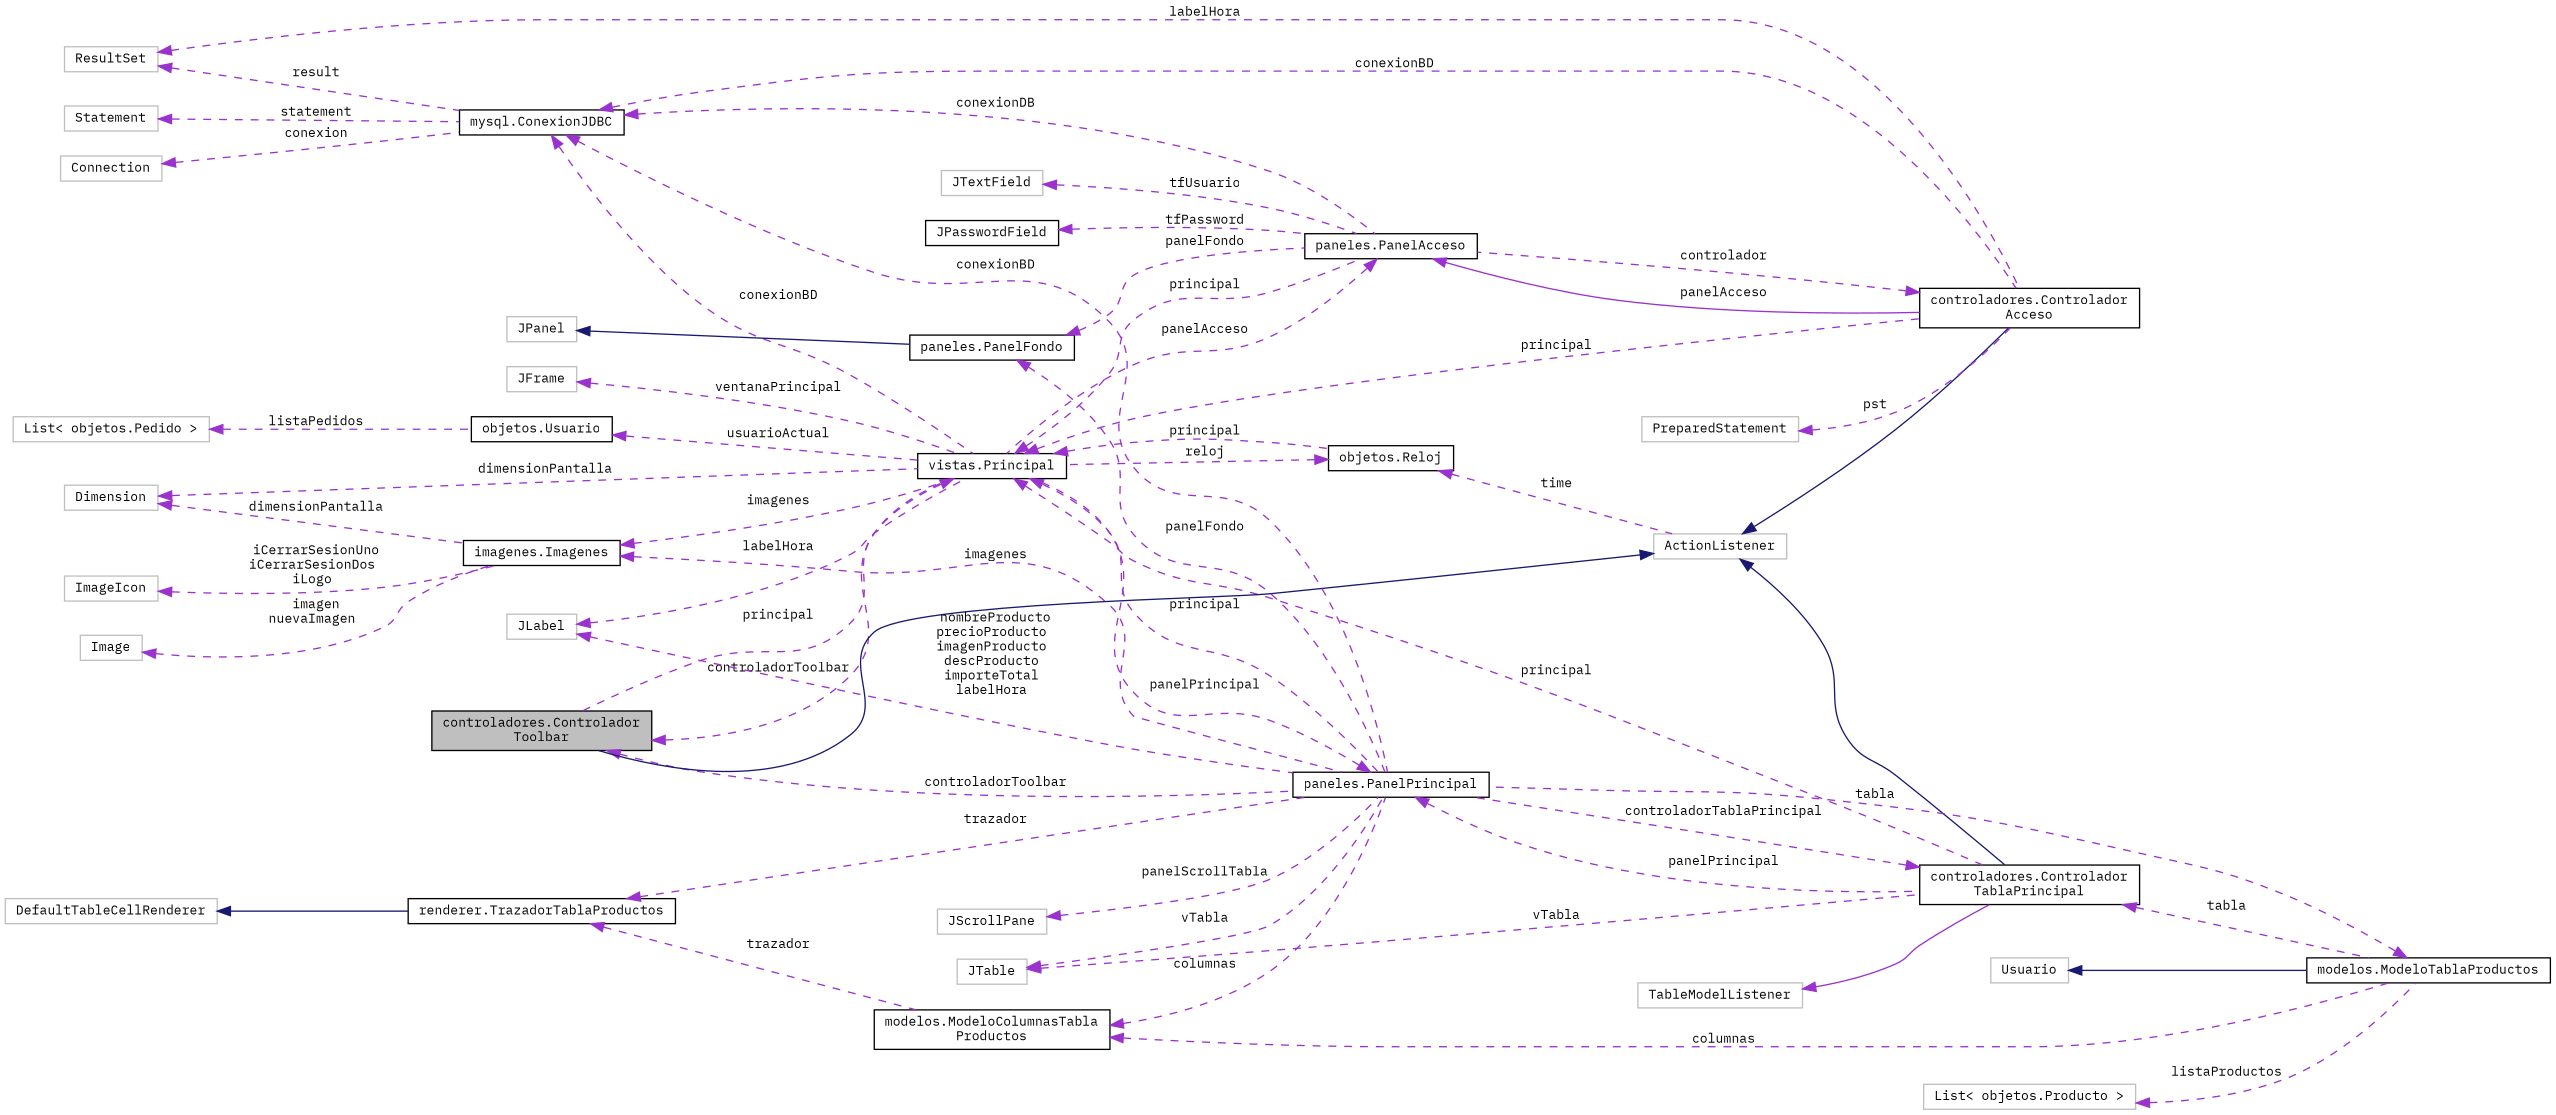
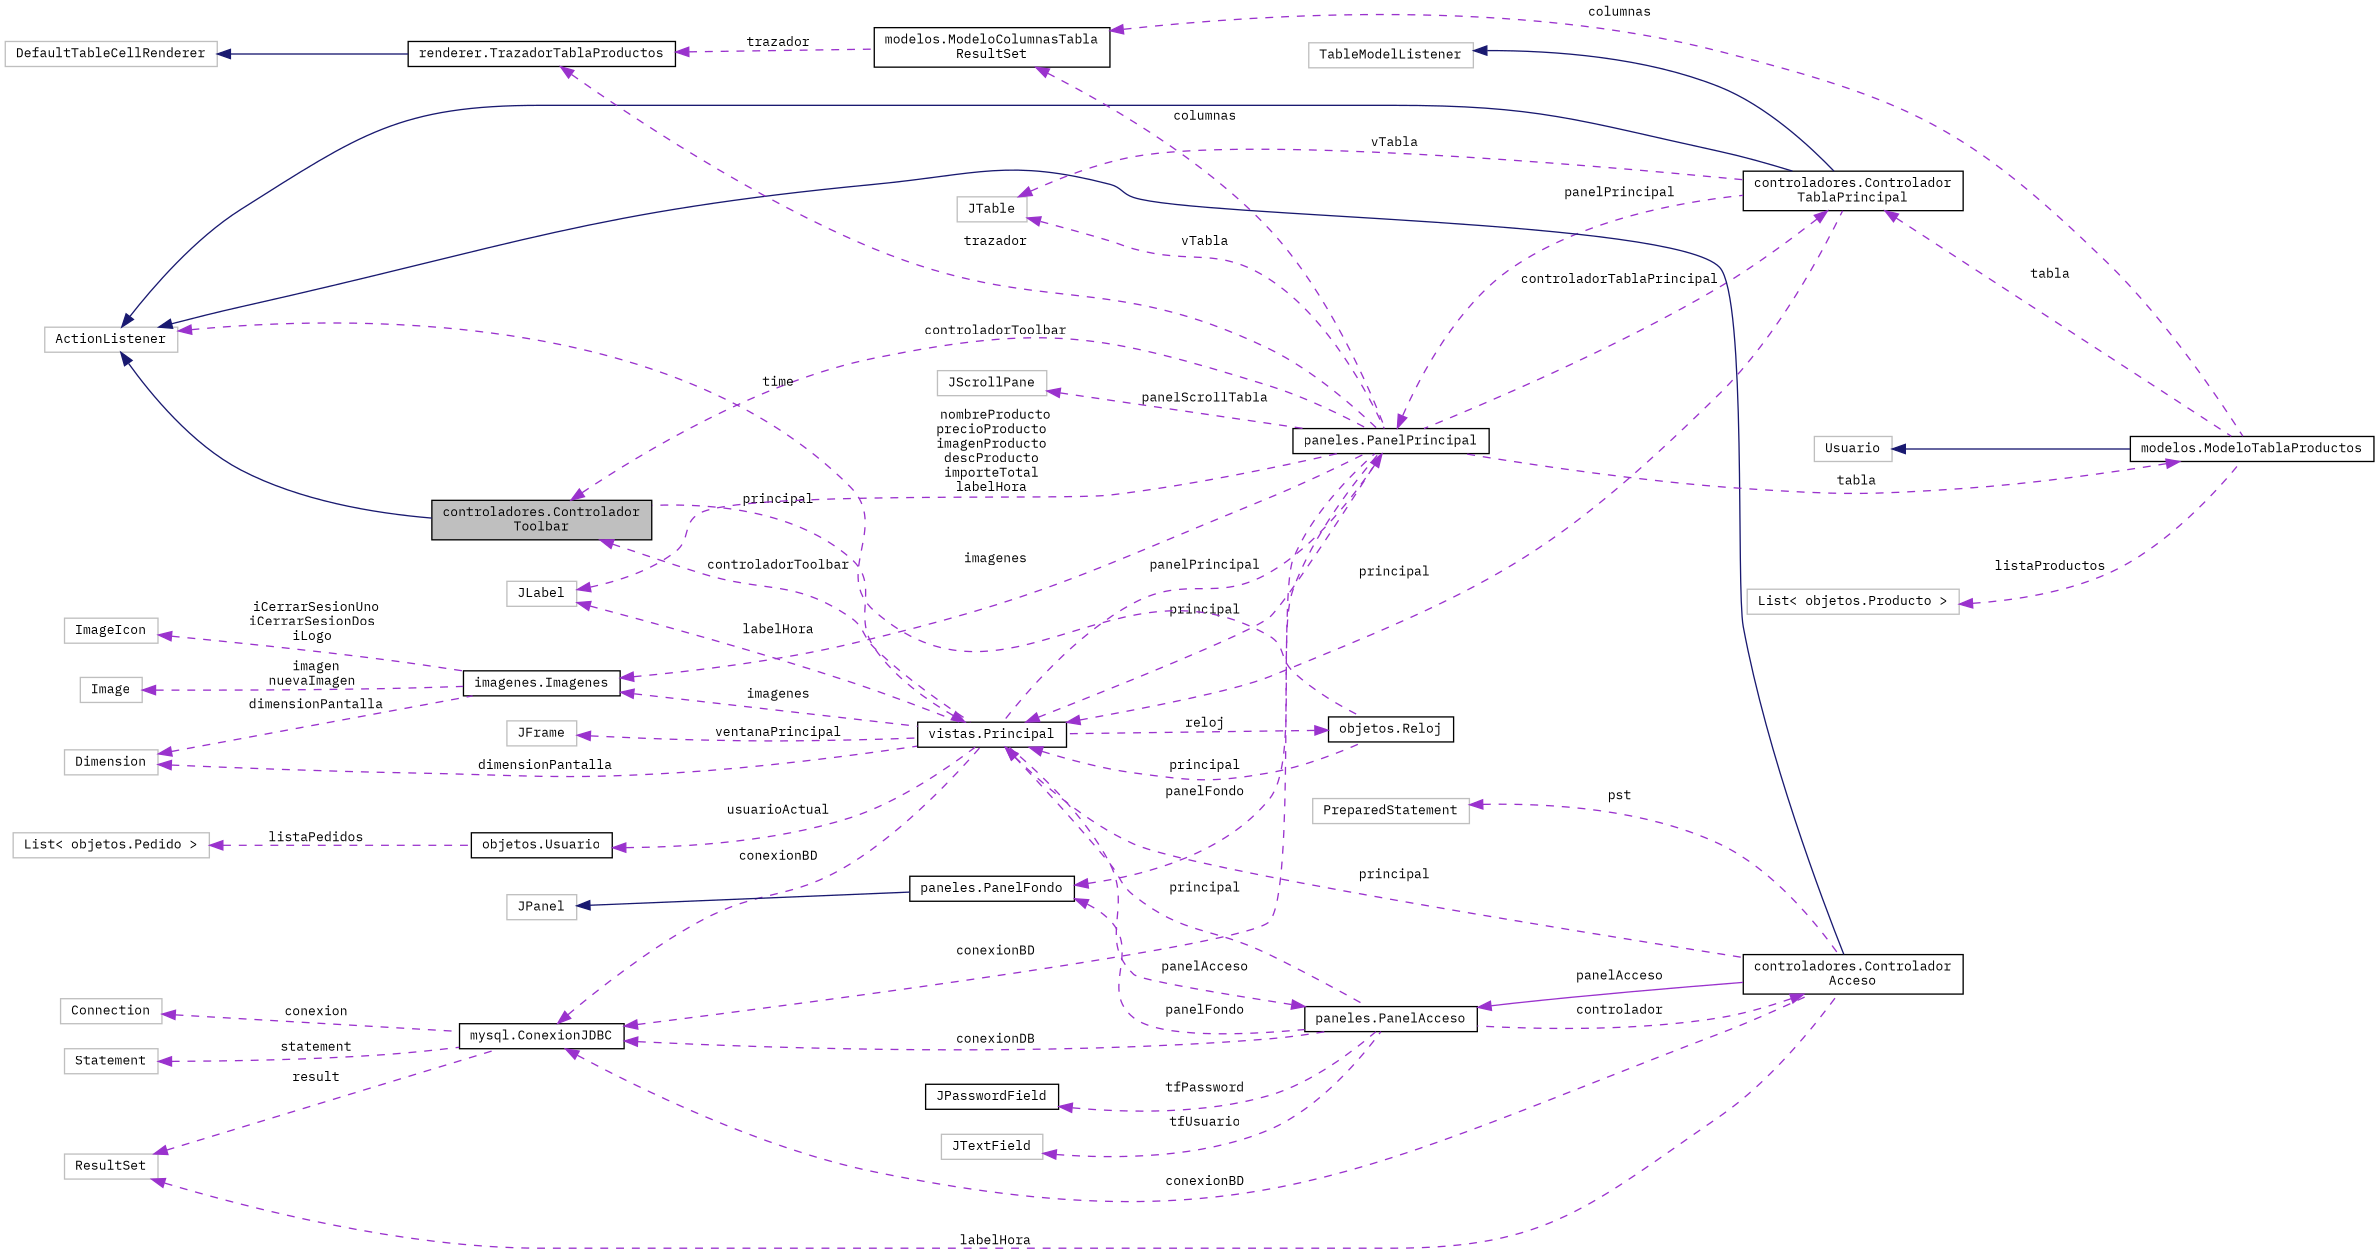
edge "ActionListener" -> "objetos.Reloj": reversed
edge "controladores.Controlador TablaPrincipal" -> "TableModelListener": color darkorchid3 -> midnightblue
node "modelos.ModeloColumnasTabla Productos": label "modelos.ModeloColumnasTabla Productos" -> "modelos.ModeloColumnasTabla ResultSet"
